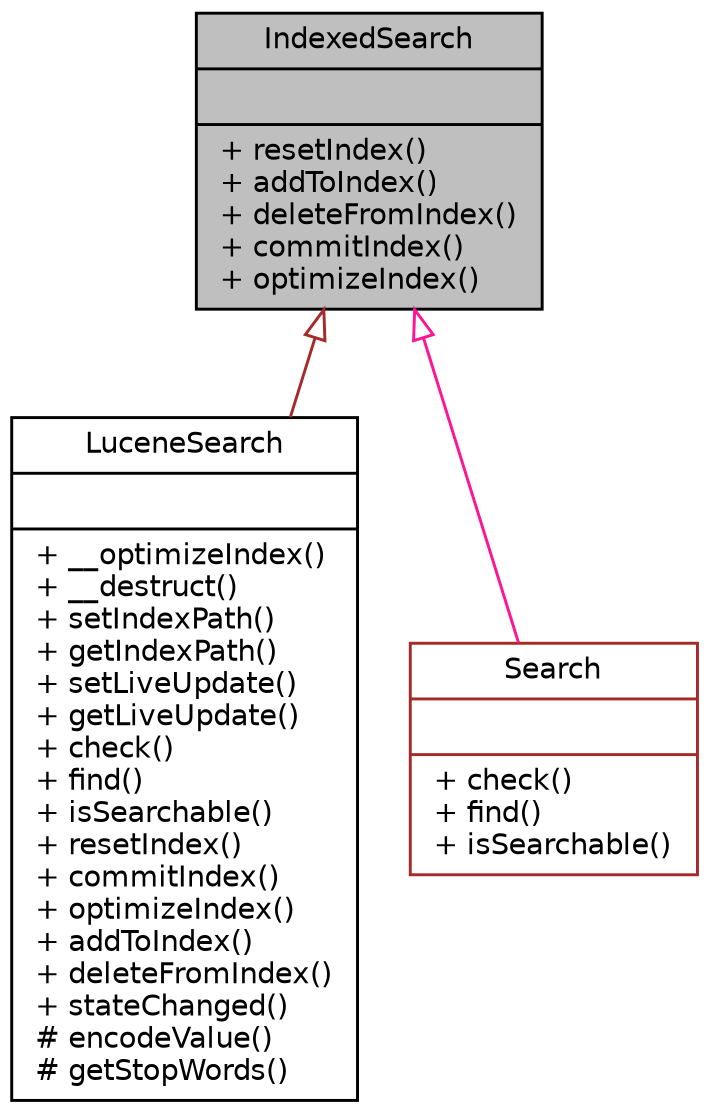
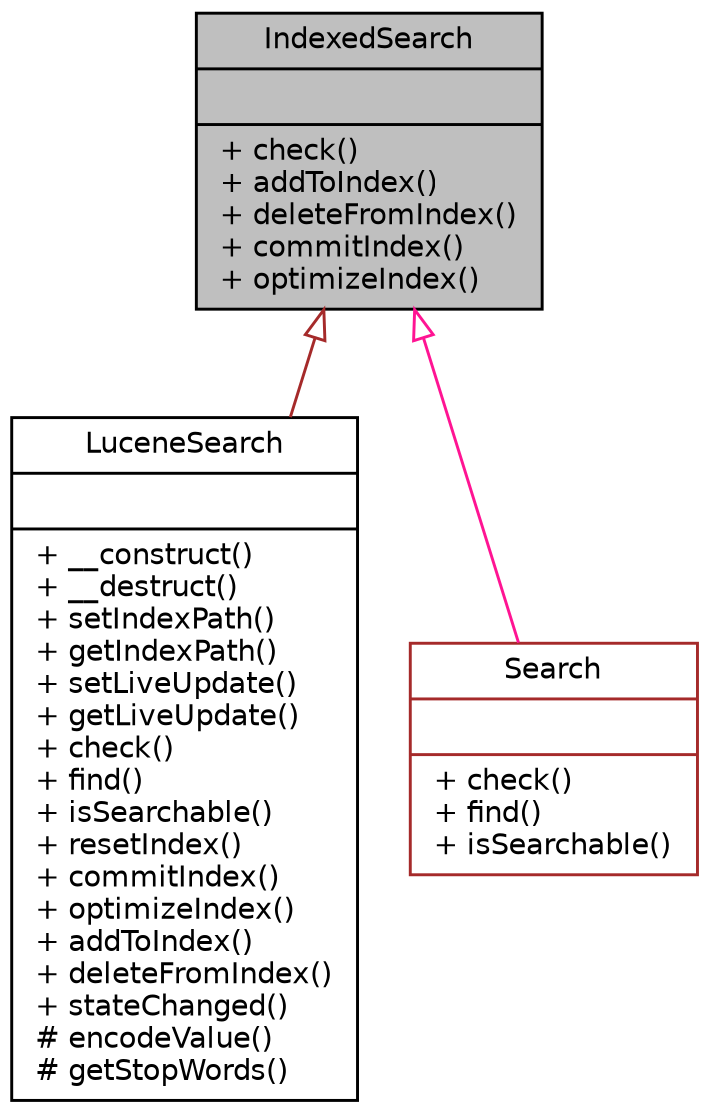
node "IndexedSearch": text "+ resetIndex()" -> "+ check()"
node "LuceneSearch": text "+ __optimizeIndex()" -> "+ __construct()"
